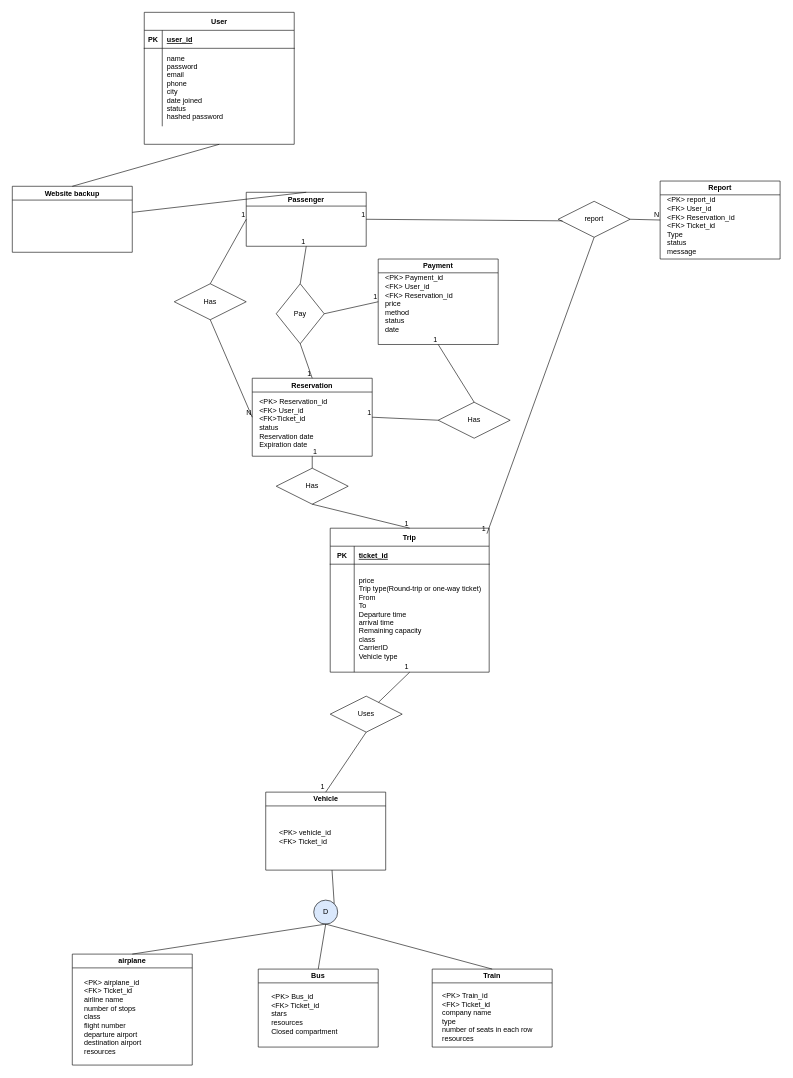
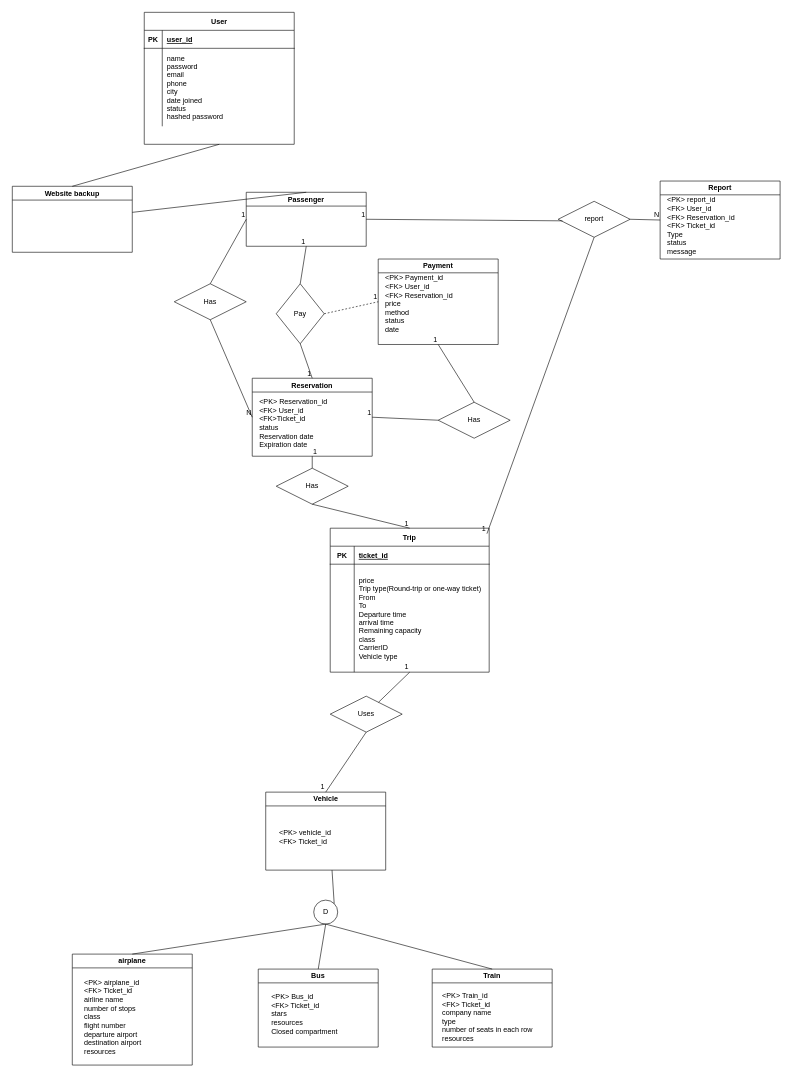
edge "Payment" -- "Pay": style solid -> dashed
node "D": fillcolor #dae8fc -> #ffffff
